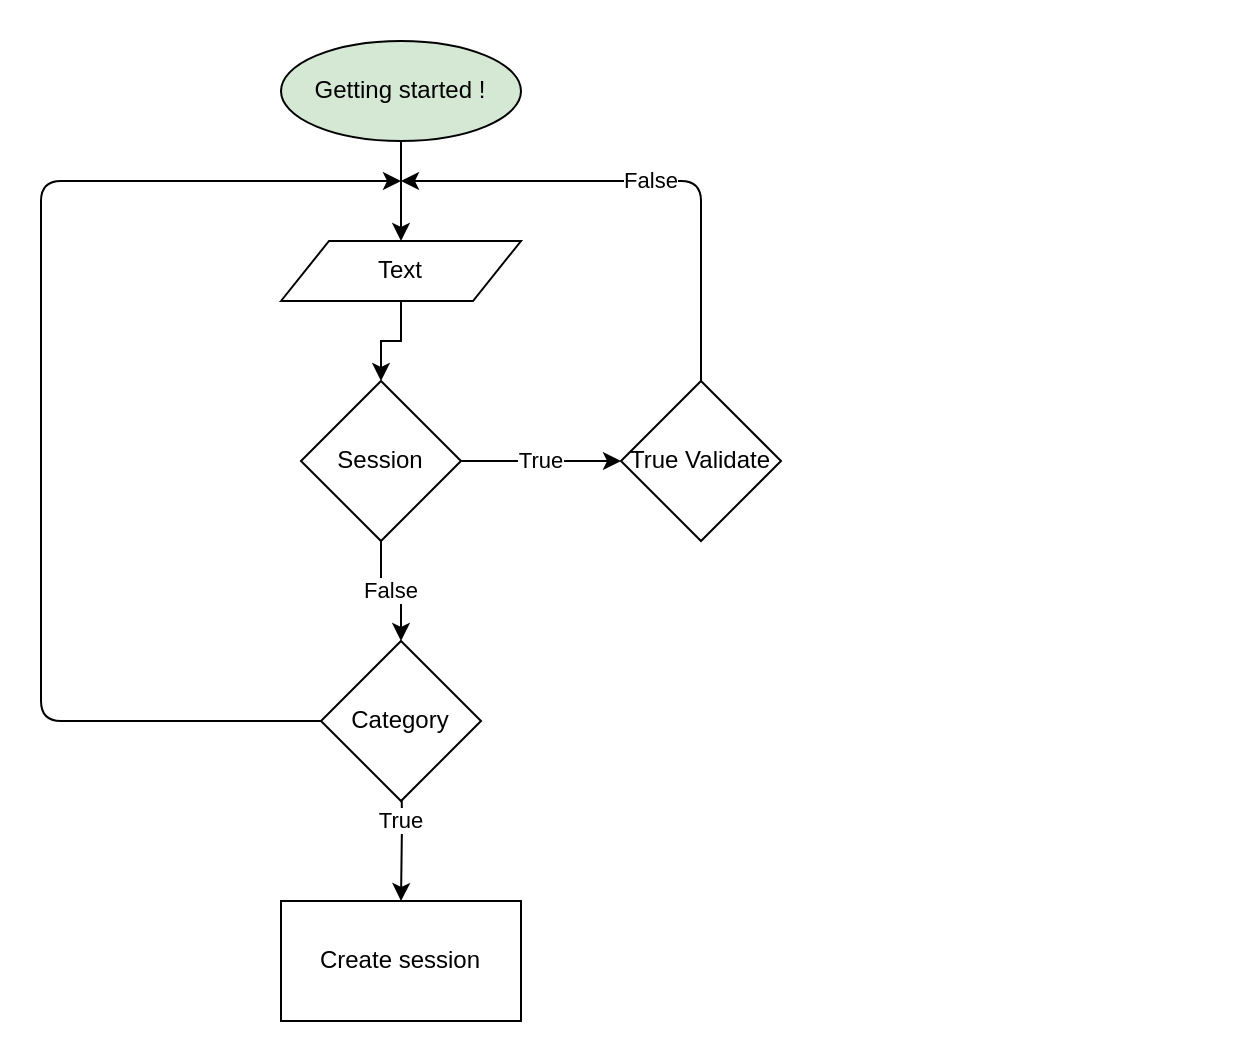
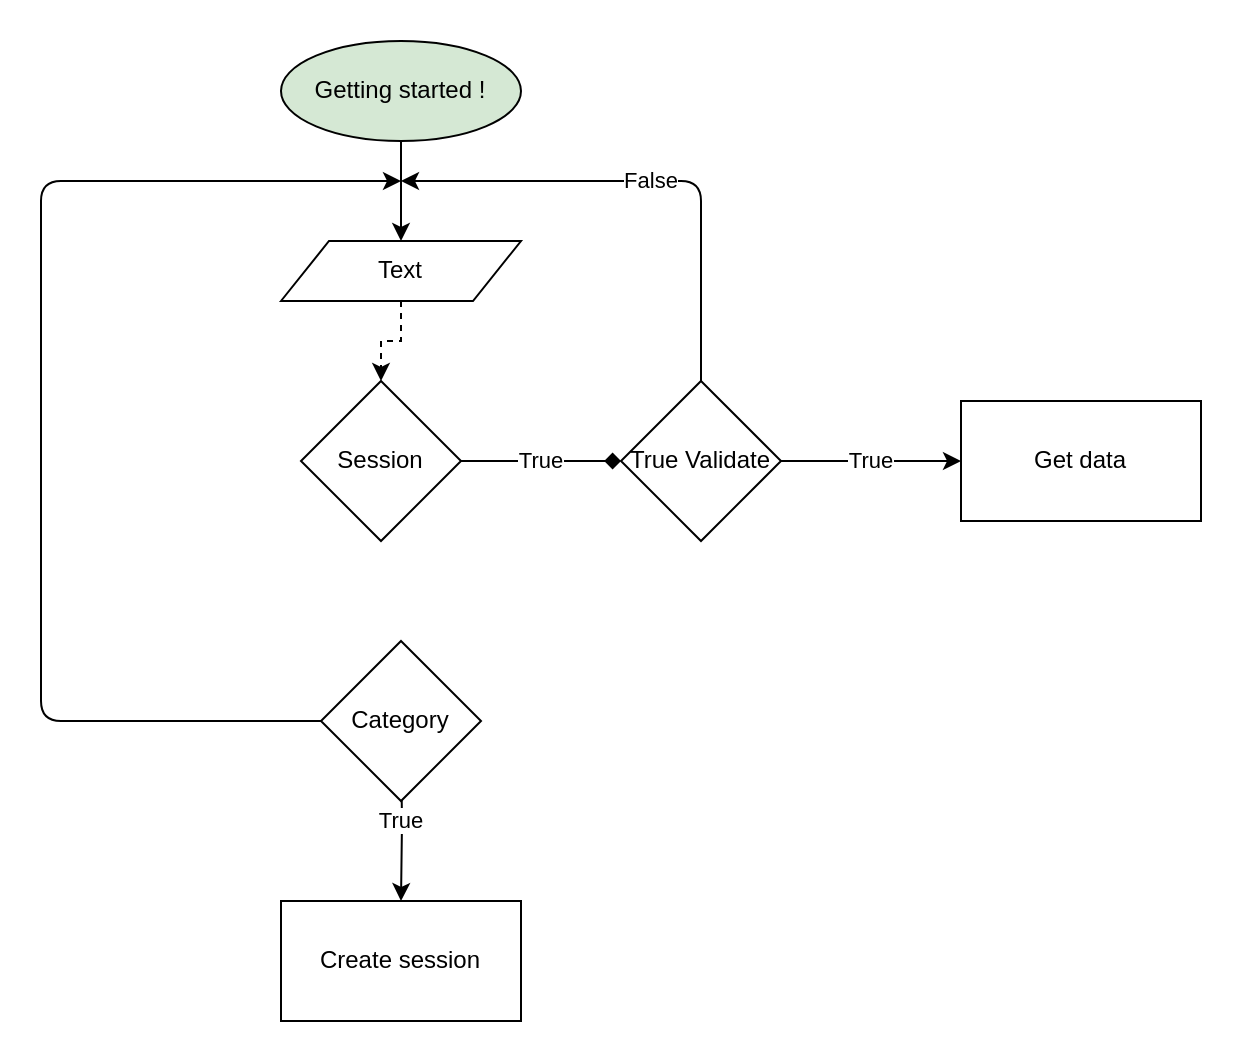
edge "Text" -> "Session": style solid -> dashed
edge "Session" -> "True Validate": arrowhead classic -> diamond
edge "True Validate" -> "Get data": added, label "True"
node "Get data": added
edge "Session" -> "Category": removed, label "False"
